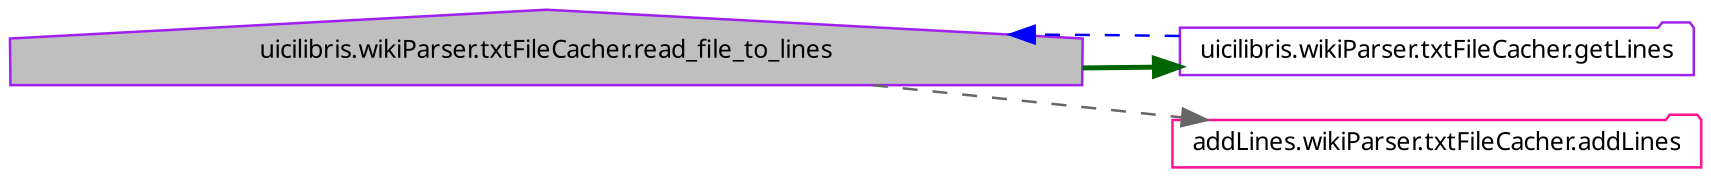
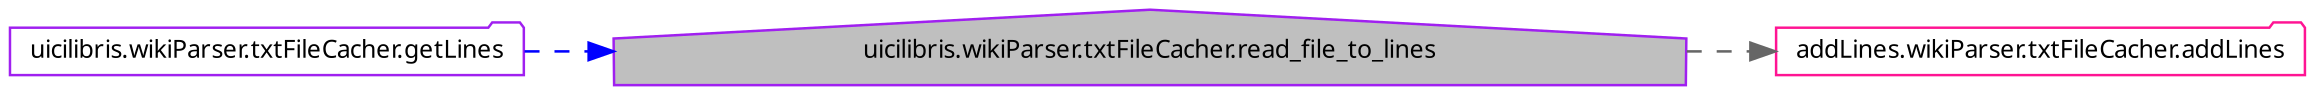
edge "uicilibris.wikiParser.txtFileCacher.read_file_to_lines" -> "uicilibris.wikiParser.txtFileCacher.getLines": removed
